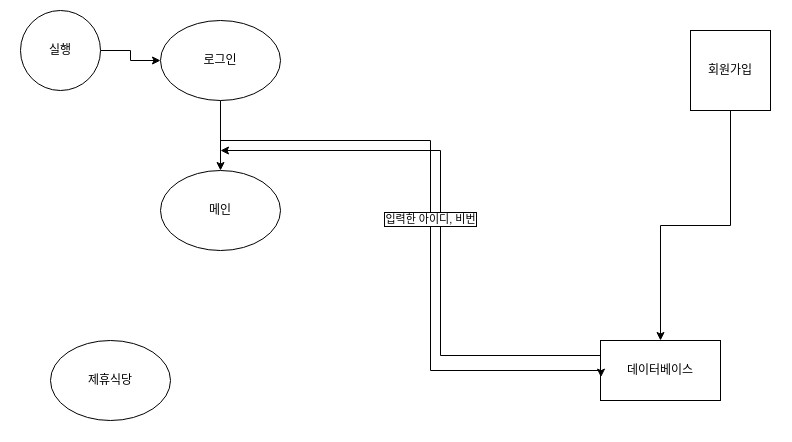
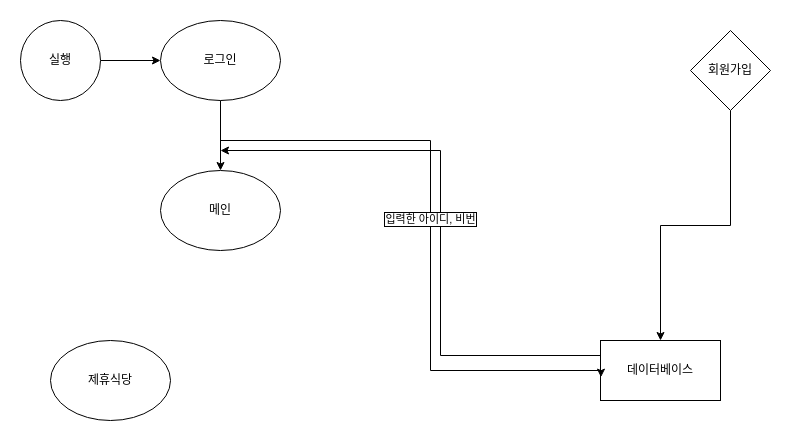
node "실행": moved (61, 51) -> (61, 61)
node "회원가입": shape rectangle -> diamond
